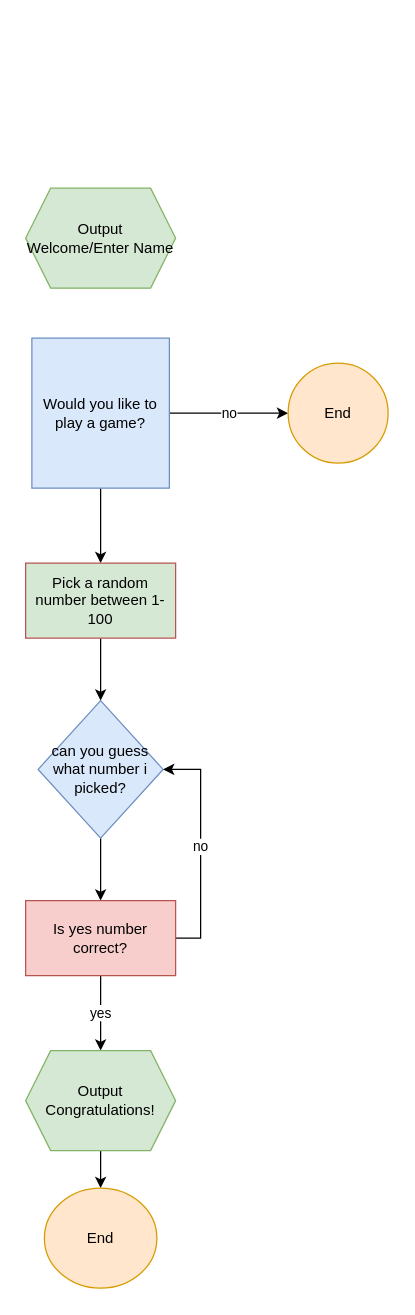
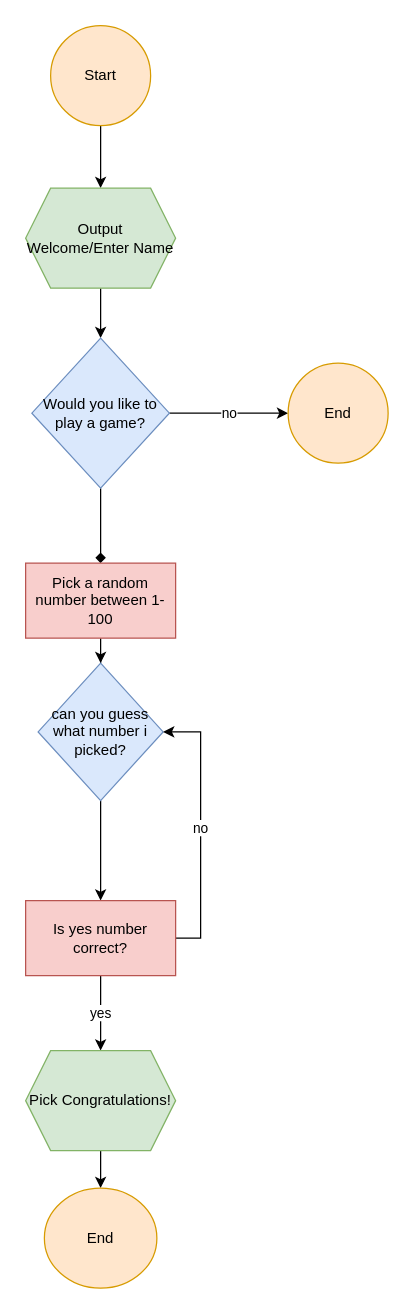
node "Start": added
edge "Start" -> "Output Welcome/Enter Name": added
edge "Output Welcome/Enter Name" -> "Would you like to play a game?": added
node "Would you like to play a game?": shape rectangle -> diamond
edge "Would you like to play a game?" -> "Pick a random number between 1-100": arrowhead classic -> diamond
node "Pick a random number between 1-100": fillcolor #d5e8d4 -> #f8cecc
node "can you guess what number i picked?": moved (101, 769) -> (101, 732)
node "Output Congratulations!": label "Output Congratulations!" -> "Pick Congratulations!"
